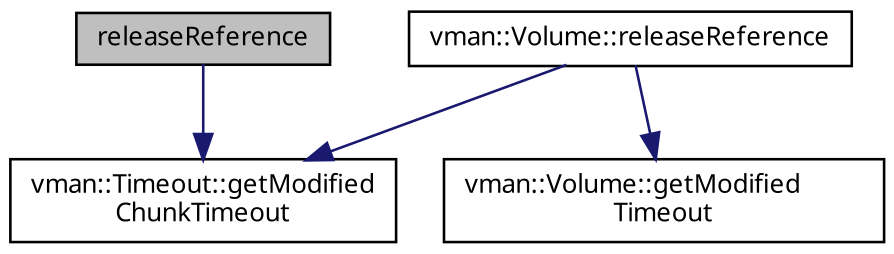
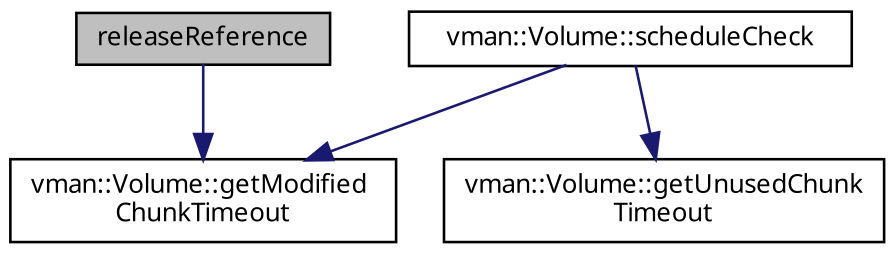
node "vman::Volume::releaseReference": label "vman::Volume::releaseReference" -> "vman::Volume::scheduleCheck"
node "vman::Timeout::getModified ChunkTimeout": label "vman::Timeout::getModified ChunkTimeout" -> "vman::Volume::getModified ChunkTimeout"
node "vman::Volume::getModified Timeout": label "vman::Volume::getModified Timeout" -> "vman::Volume::getUnusedChunk Timeout"
